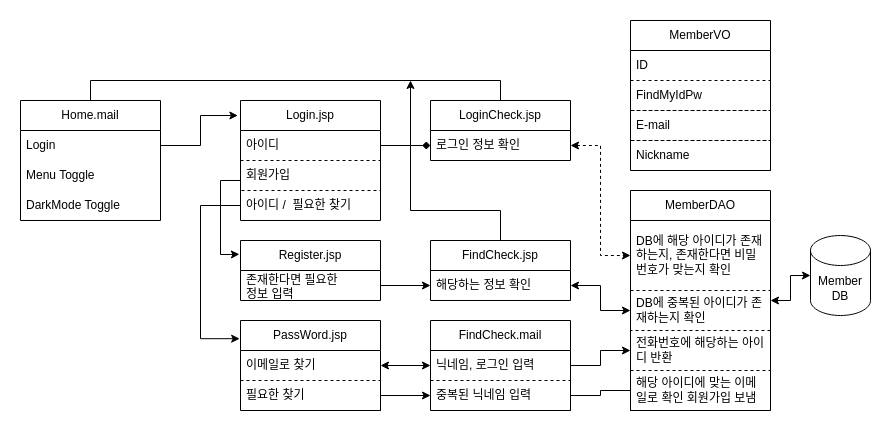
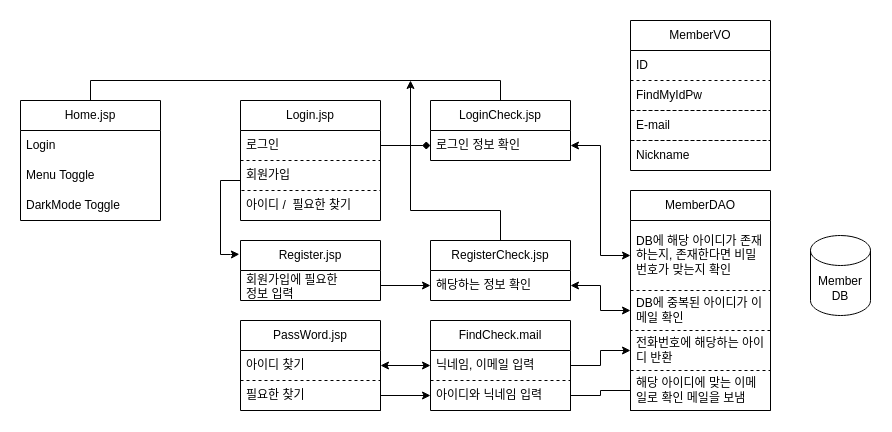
node "Home.mail": label "Home.mail" -> "Home.jsp"
edge "Login" -> "Login.jsp": removed
node "아이디": label "아이디" -> "로그인"
edge "로그인 정보 확인" -- "DB에 해당 아이디가 존재하는지, 존재한다면 비밀번호가 맞는지 확인": style dashed -> solid
node "FindCheck.jsp": label "FindCheck.jsp" -> "RegisterCheck.jsp"
edge "아이디 / 필요한 찾기" -> "PassWord.jsp": removed
node "존재한다면 필요한 정보 입력": label "존재한다면 필요한 정보 입력" -> "회원가입에 필요한 정보 입력"
edge "Member DB" -- "MemberDAO": removed
node "DB에 중복된 아이디가 존재하는지 확인": label "DB에 중복된 아이디가 존재하는지 확인" -> "DB에 중복된 아이디가 이메일 확인"
node "이메일로 찾기": label "이메일로 찾기" -> "아이디 찾기"
node "닉네임, 로그인 입력": label "닉네임, 로그인 입력" -> "닉네임, 이메일 입력"
node "해당 아이디에 맞는 이메일로 확인 회원가입 보냄": label "해당 아이디에 맞는 이메일로 확인 회원가입 보냄" -> "해당 아이디에 맞는 이메일로 확인 메일을 보냄"
node "중복된 닉네임 입력": label "중복된 닉네임 입력" -> "아이디와 닉네임 입력"
